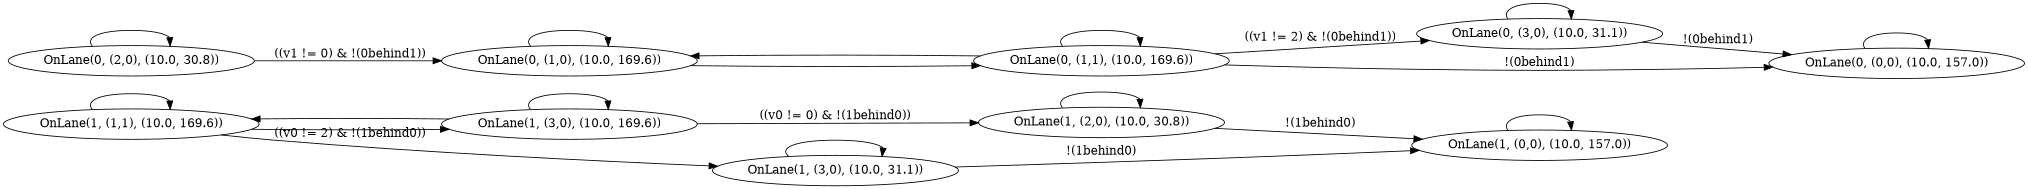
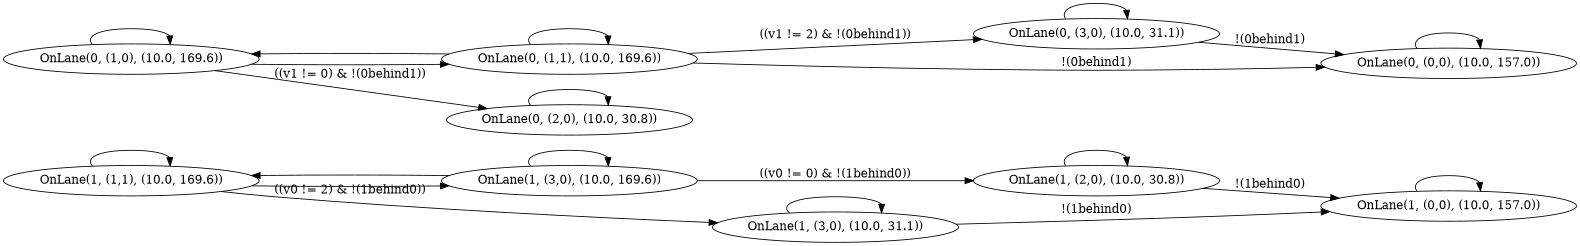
edge "OnLane(0, (2,0), (10.0, 30.8))" -> "OnLane(0, (1,0), (10.0, 169.6))": reversed
